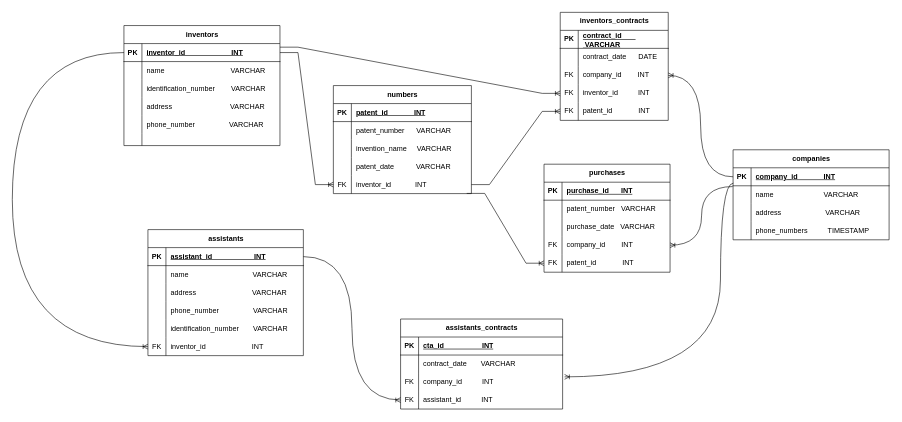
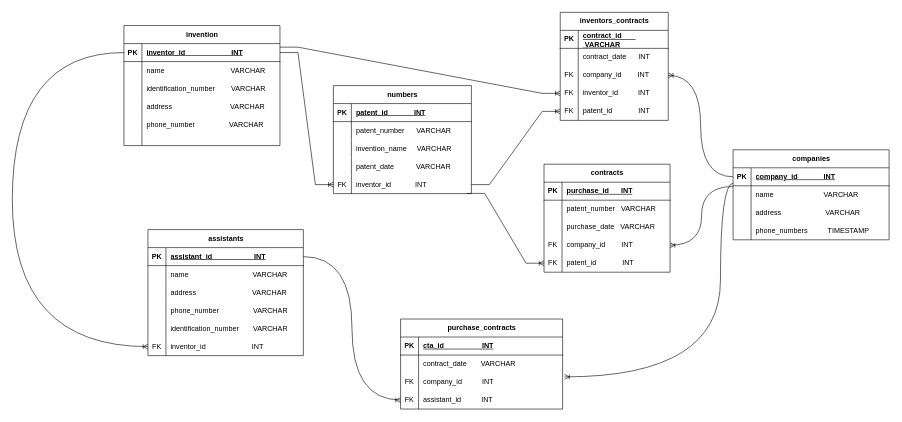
node "inventors": label "inventors" -> "invention"
node "contract_date DATE": label "contract_date DATE" -> "contract_date INT"
node "purchases": label "purchases" -> "contracts"
node "assistants_contracts": label "assistants_contracts" -> "purchase_contracts"
